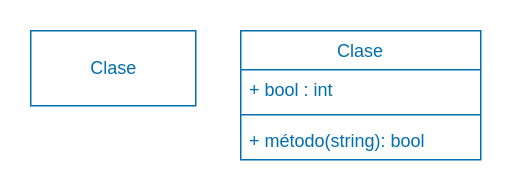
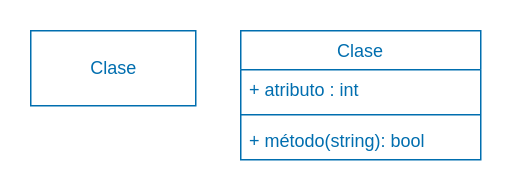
node "+ bool : int": label "+ bool : int" -> "+ atributo : int"
